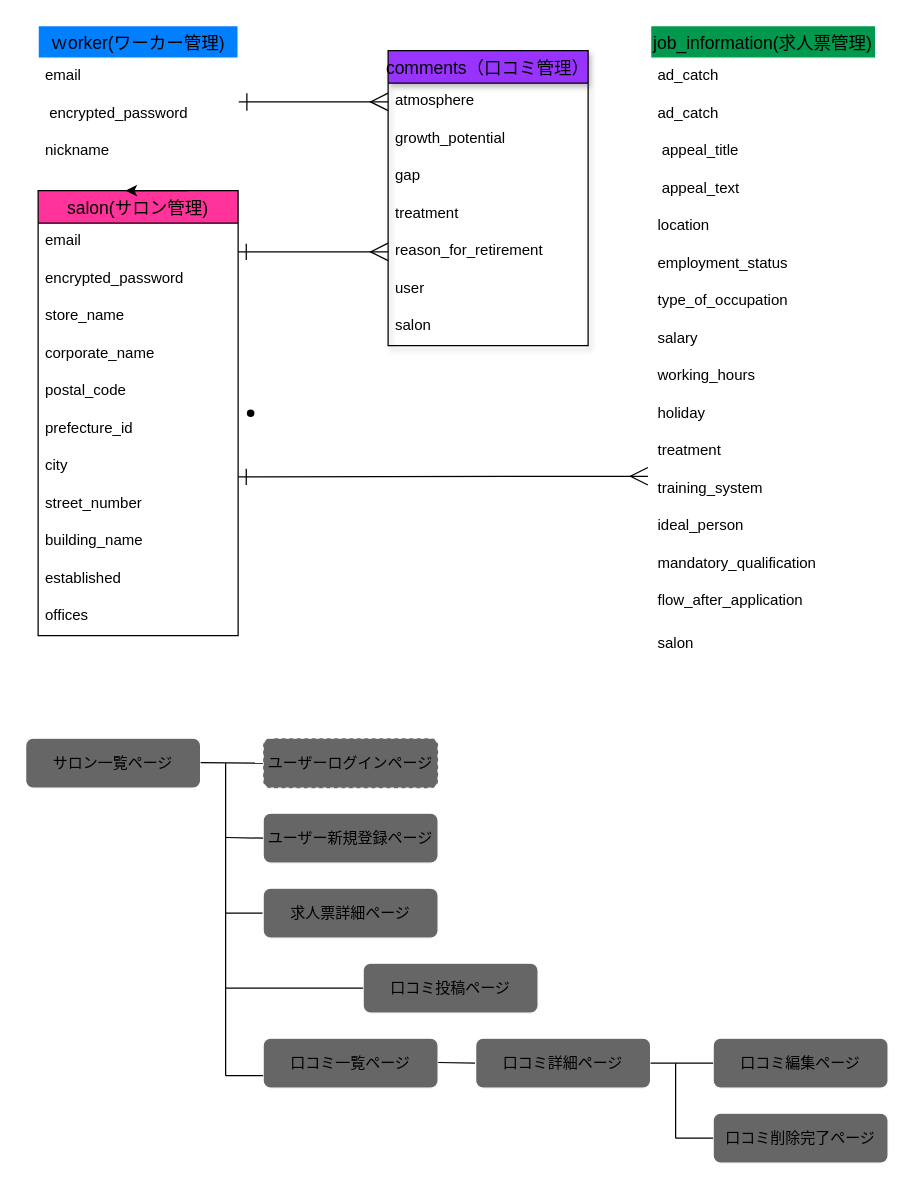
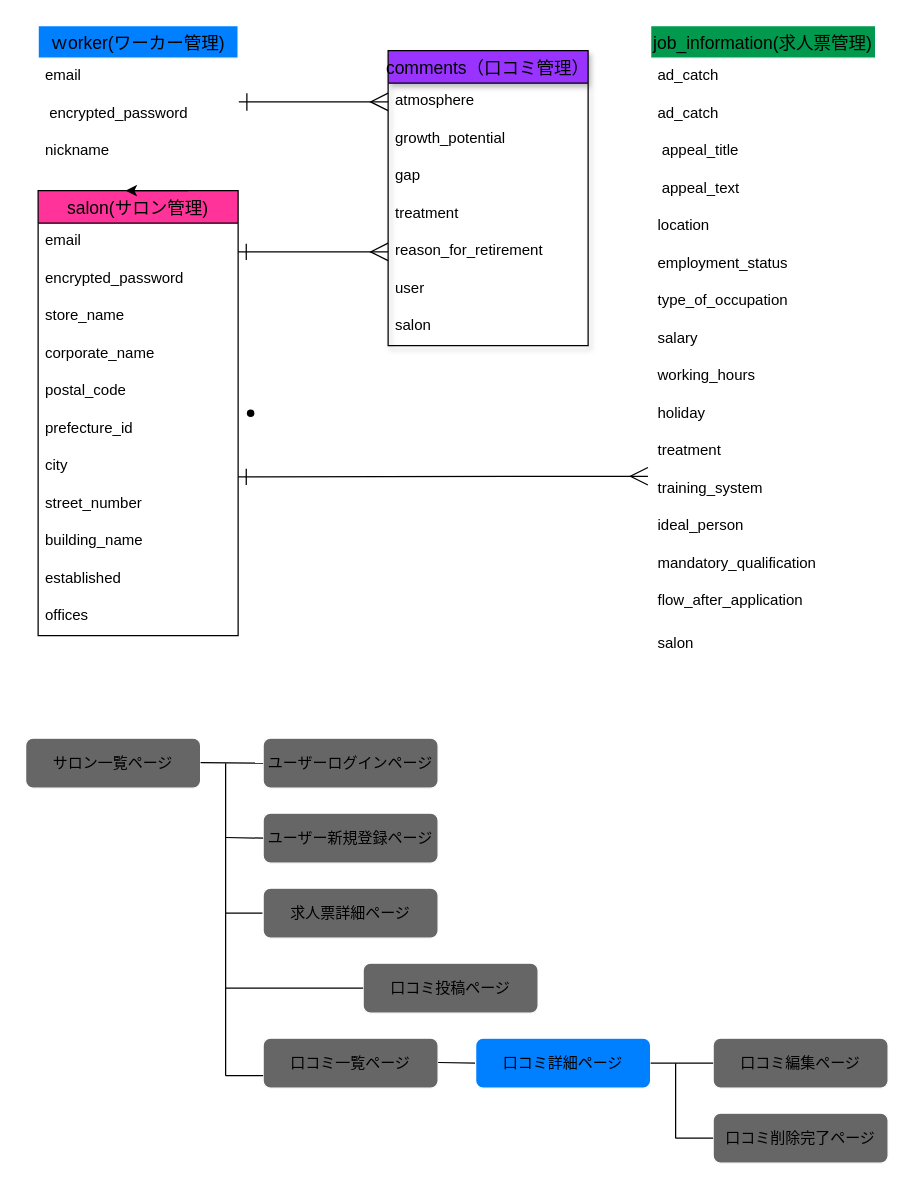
node "ユーザーログインページ": style dashed -> solid
node "口コミ詳細ページ": fillcolor #666666 -> #007fff
